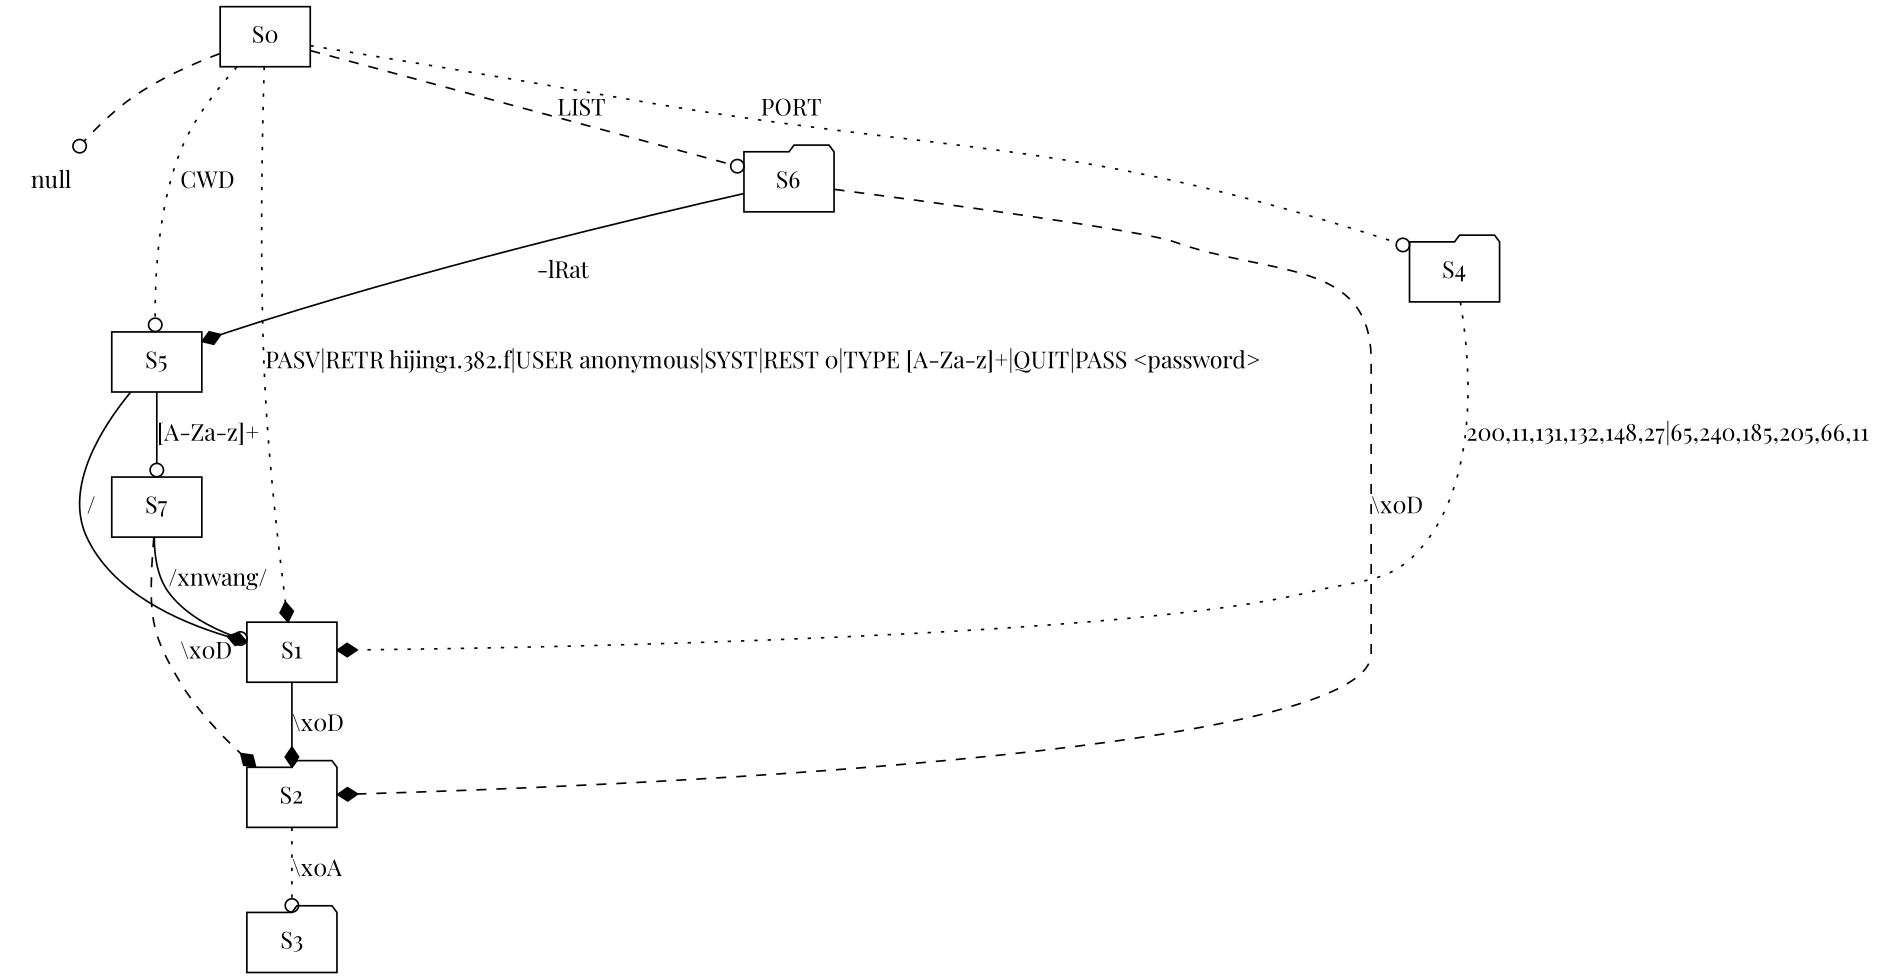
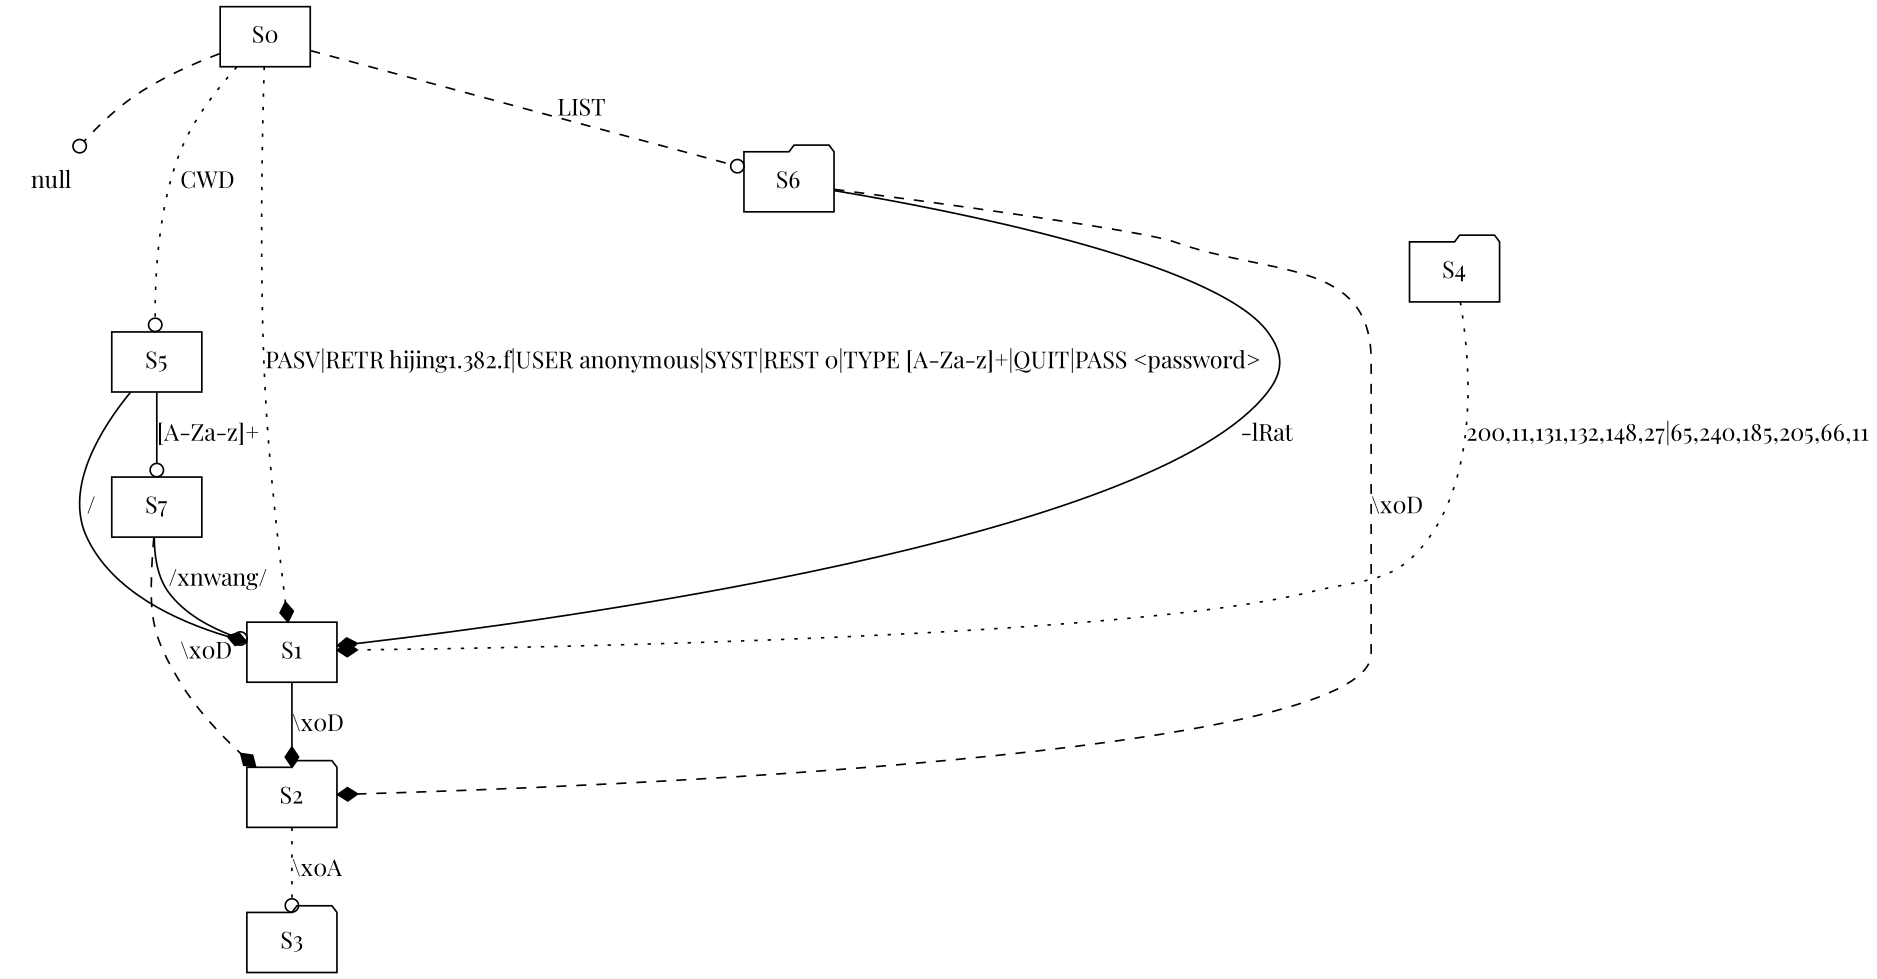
edge "S0" -> "S4": removed, label "PORT"
edge "S6" -> "S5": now "S6" -> "S1"
